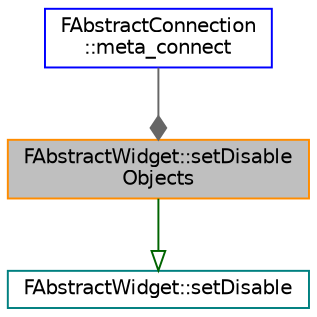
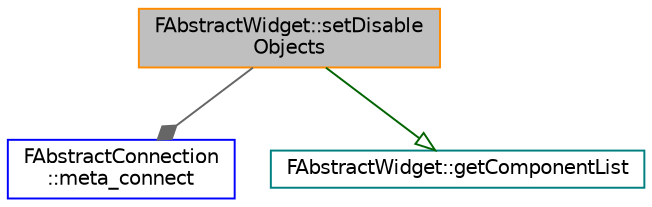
edge "FAbstractConnection ::meta_connect" -> "FAbstractWidget::setDisable Objects": reversed
node "FAbstractWidget::setDisable": label "FAbstractWidget::setDisable" -> "FAbstractWidget::getComponentList"
